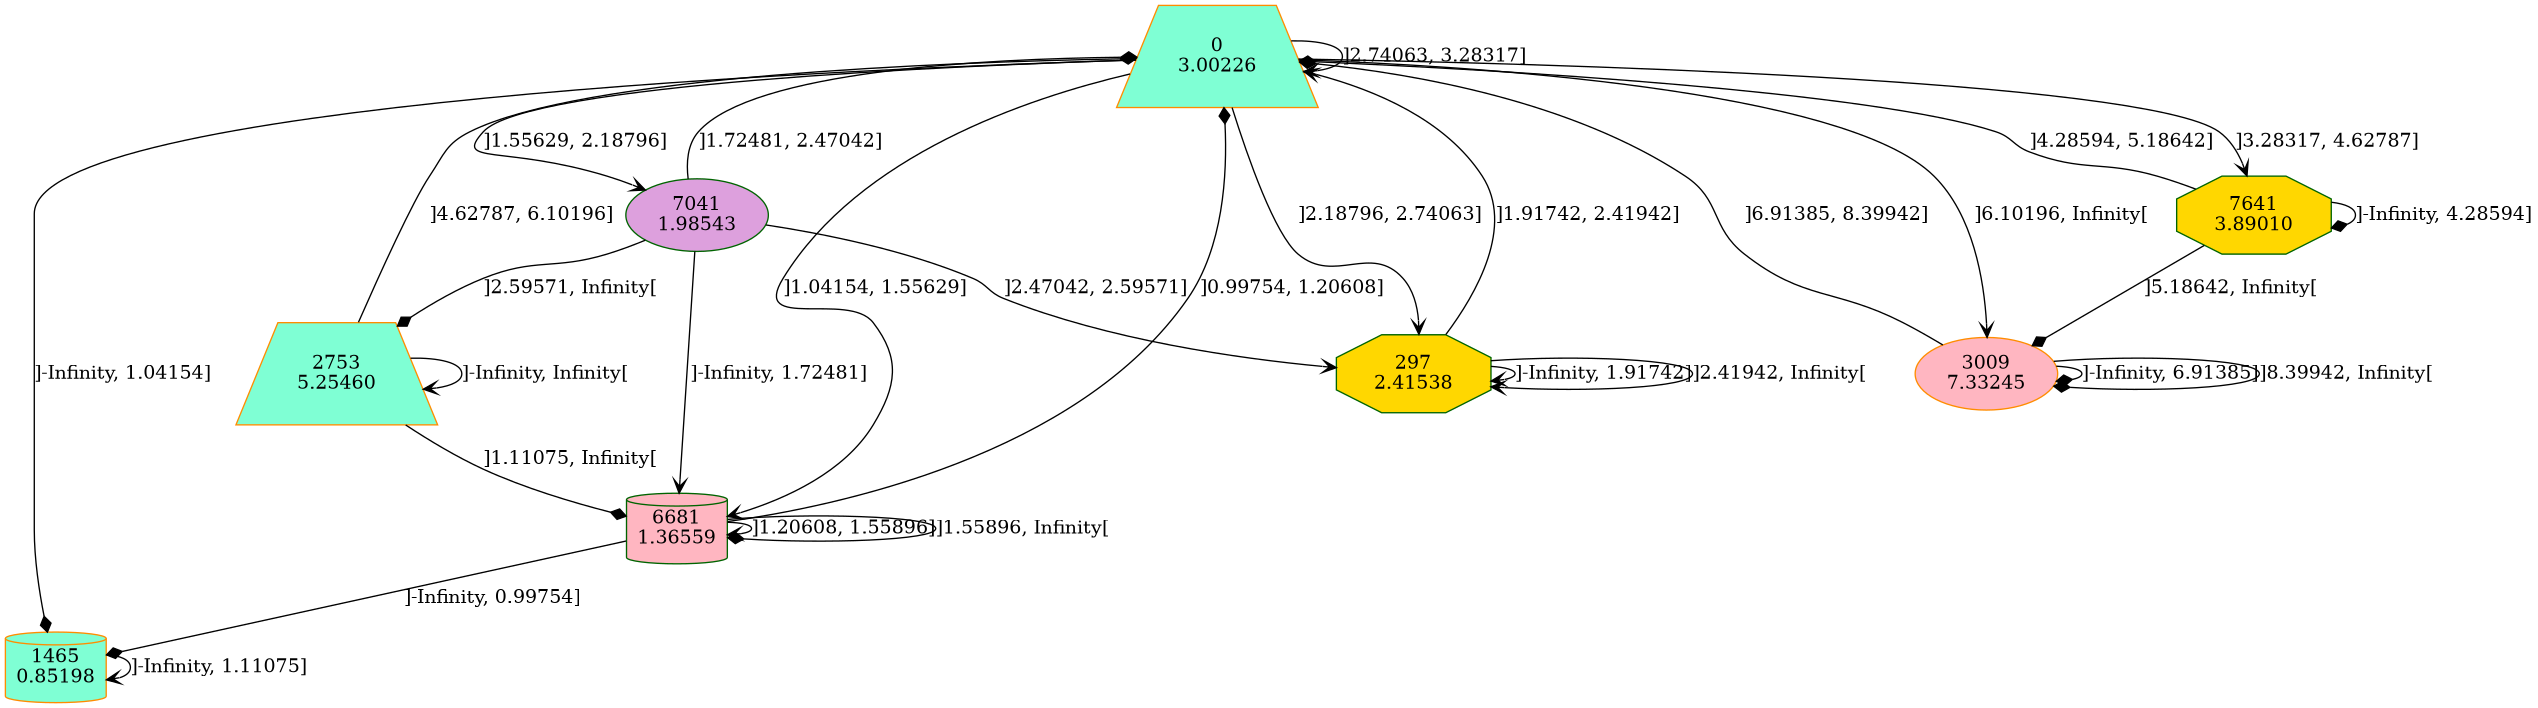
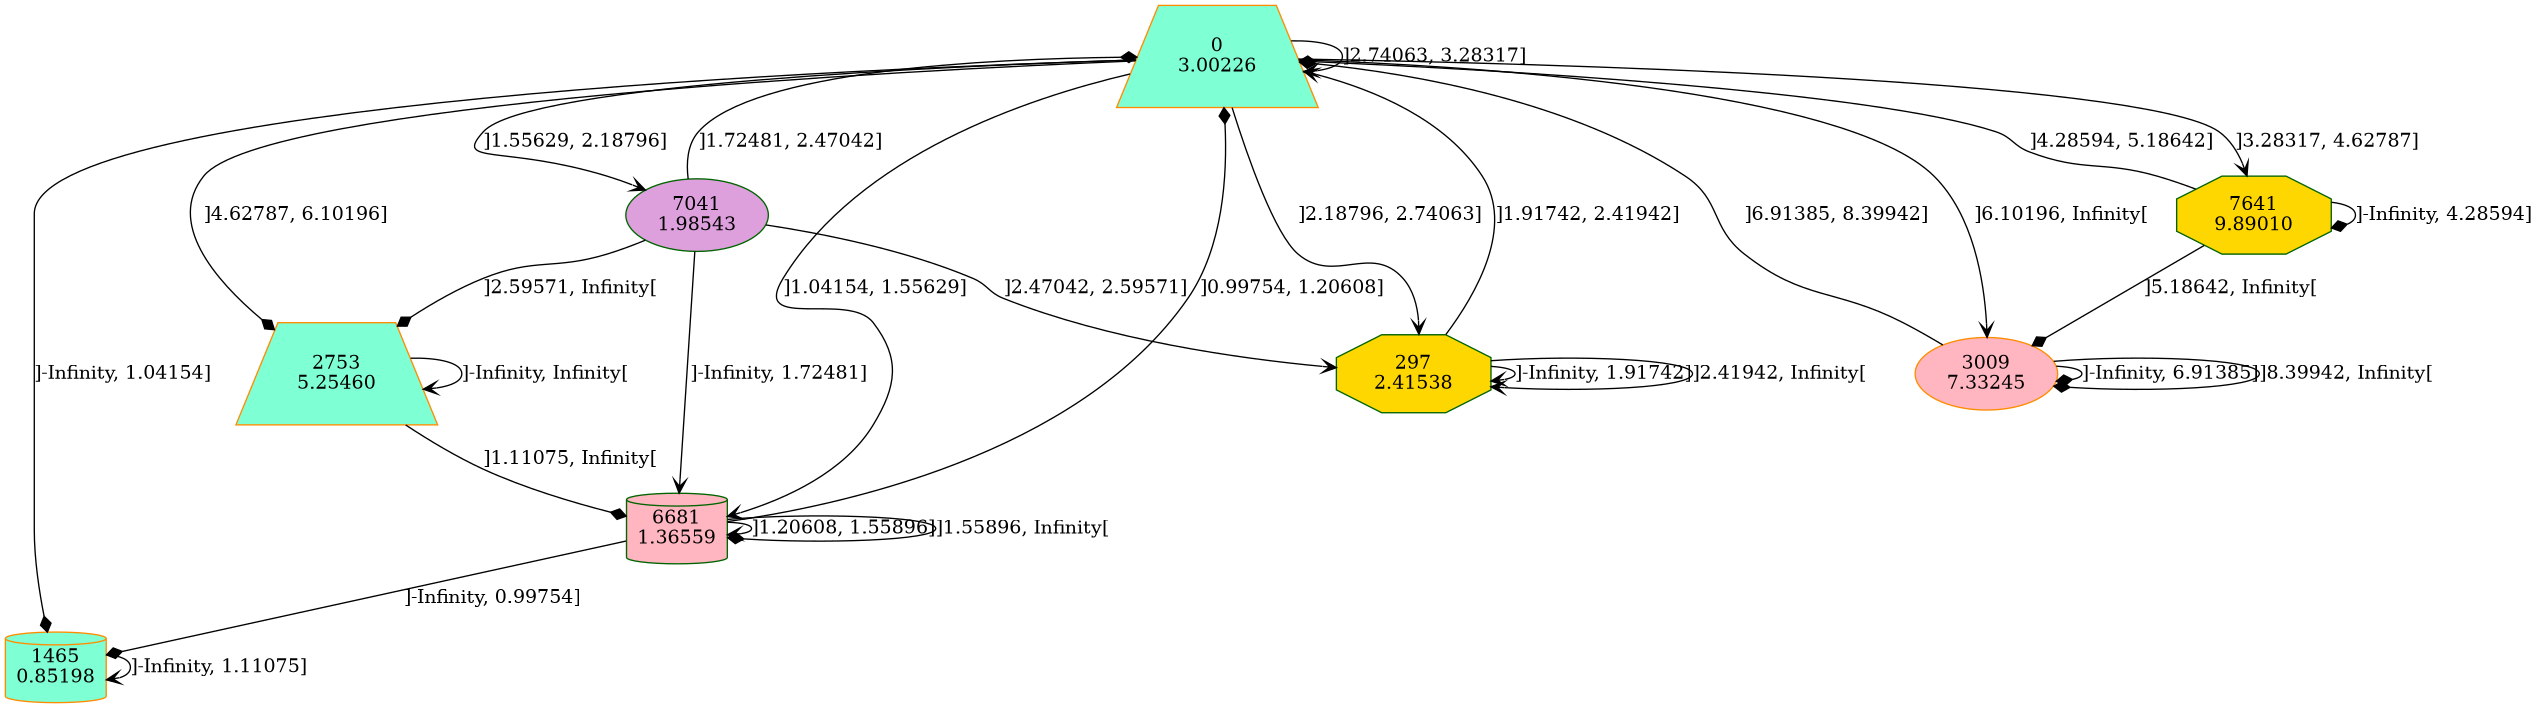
edge "2753 5.25460" -> "0 3.00226": reversed
node "7641 3.89010": label "7641 3.89010" -> "7641 9.89010"
